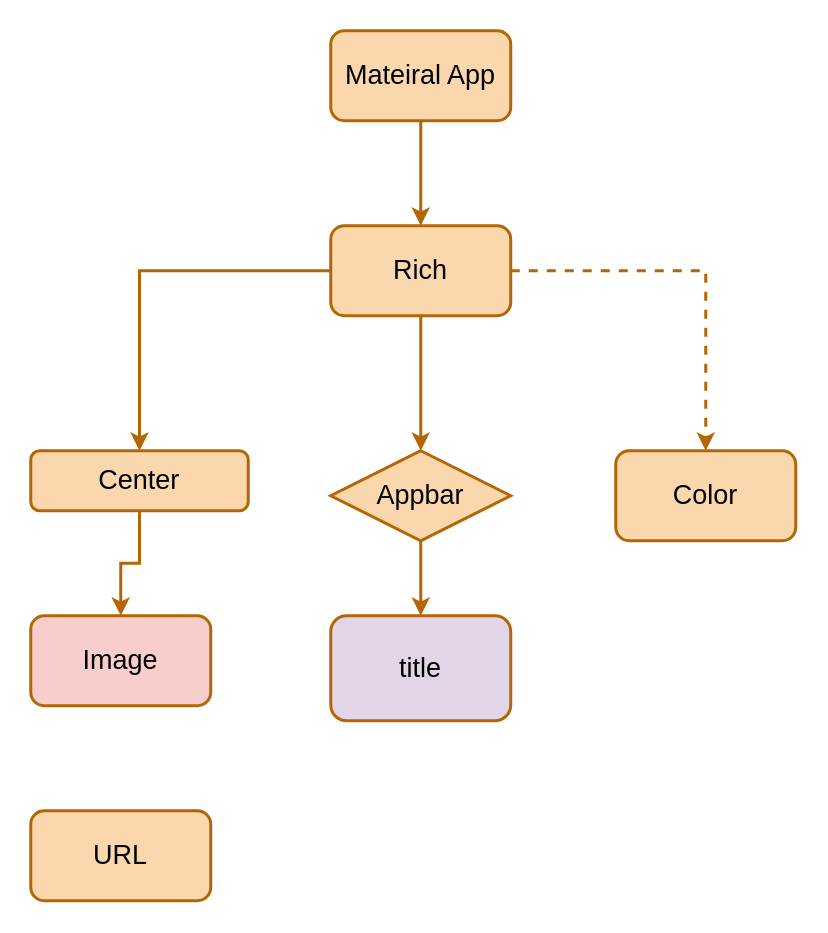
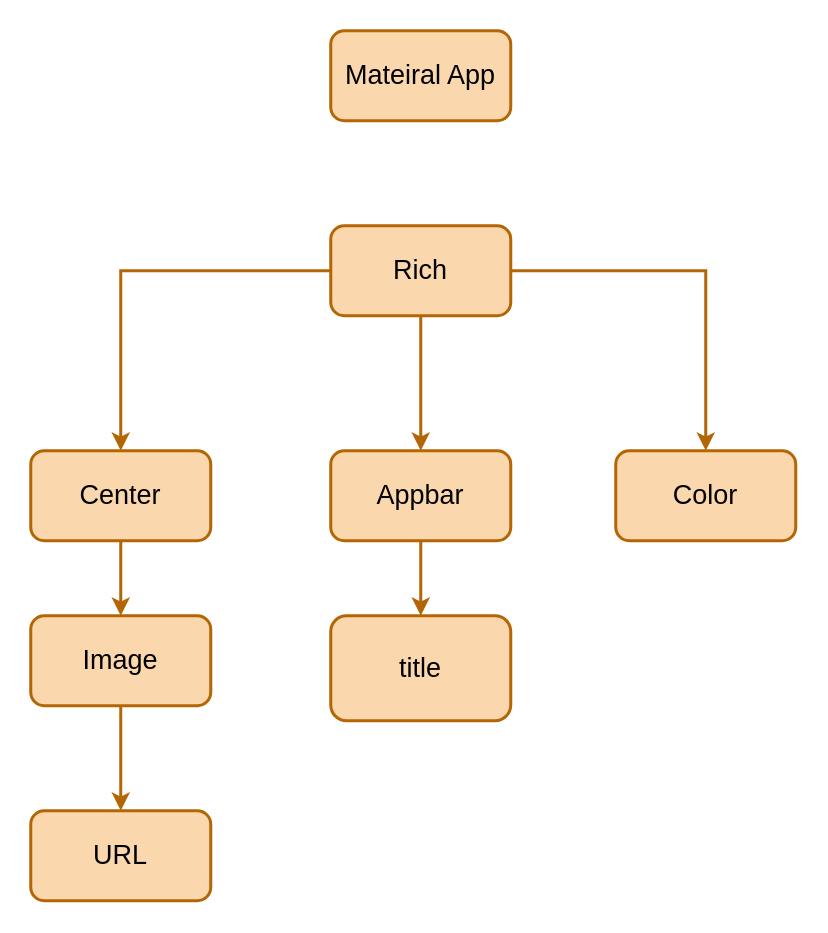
edge "Mateiral App" -> "Rich": removed
edge "Rich" -> "Color": style dashed -> solid
node "Center": size 218x60 -> 180x90
node "Appbar": shape diamond -> rounded rectangle
node "Image": fillcolor #f8cecc -> #fad7ac
node "title": fillcolor #e1d5e7 -> #fad7ac
edge "Image" -> "URL": added
